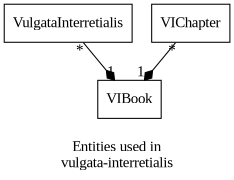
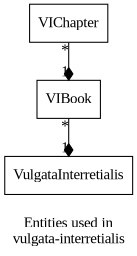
edge "VulgataInterretialis" -> "VIBook": reversed
